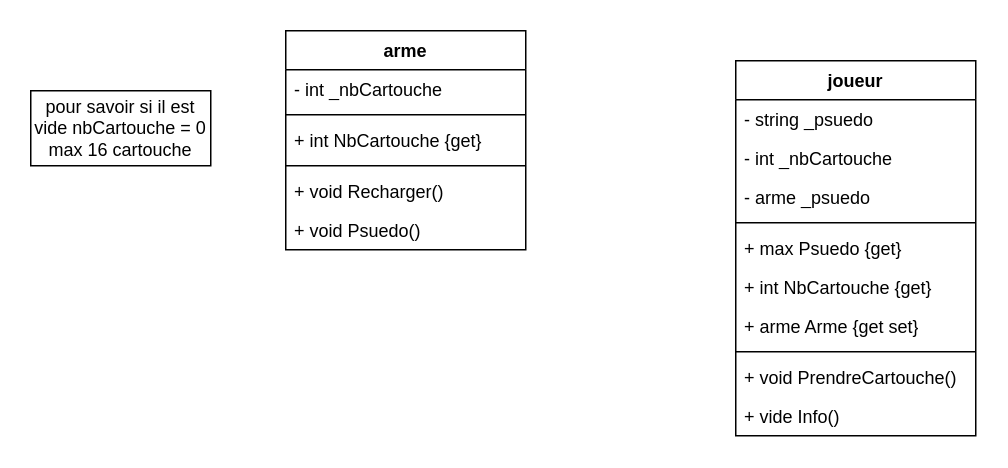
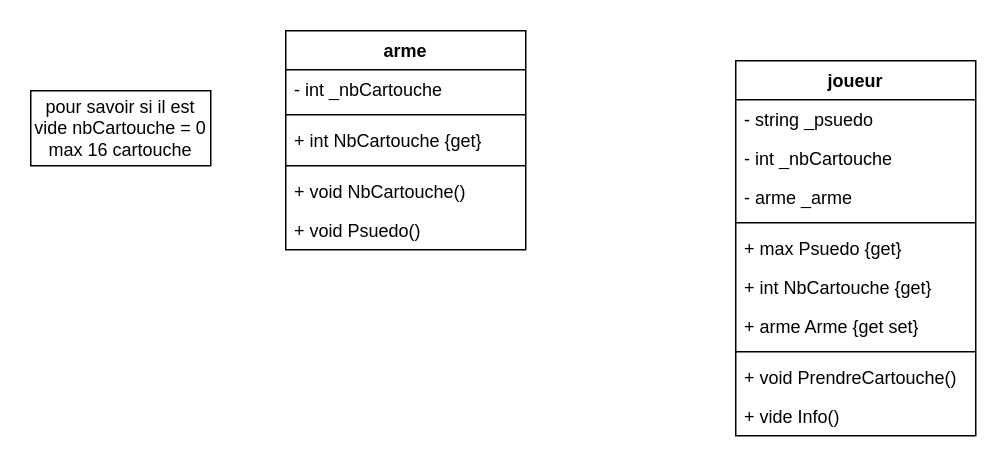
node "+ void Recharger()": label "+ void Recharger()" -> "+ void NbCartouche()"
node "- arme _psuedo": label "- arme _psuedo" -> "- arme _arme"
